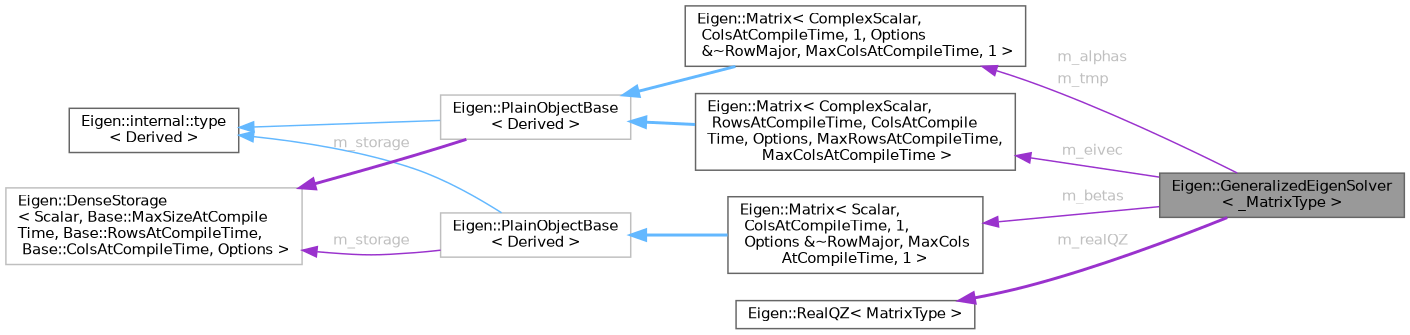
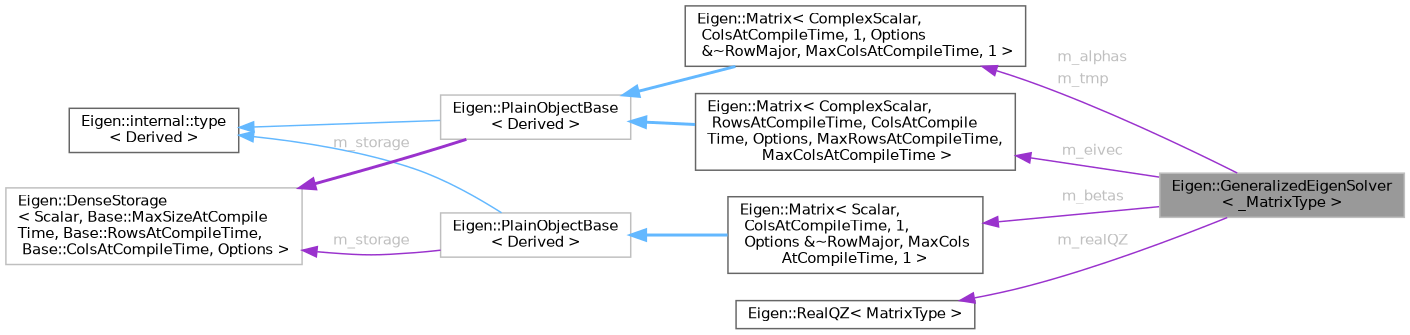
node "Eigen::GeneralizedEigenSolver < _MatrixType >": color gray40 -> grey75
edge "Eigen::GeneralizedEigenSolver < _MatrixType >" -> "Eigen::RealQZ< MatrixType >": style bold -> solid
